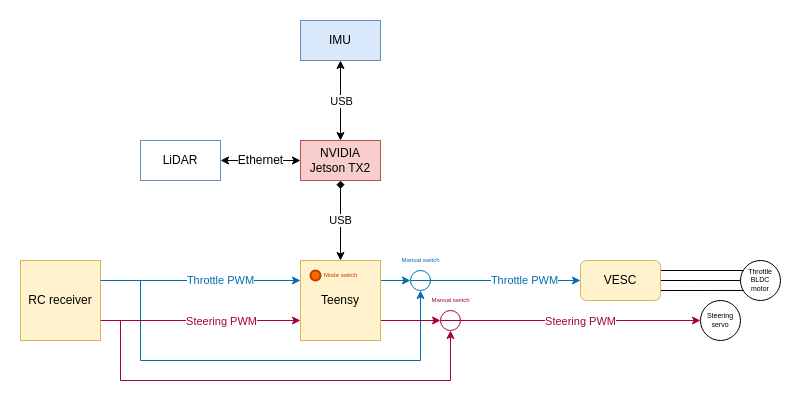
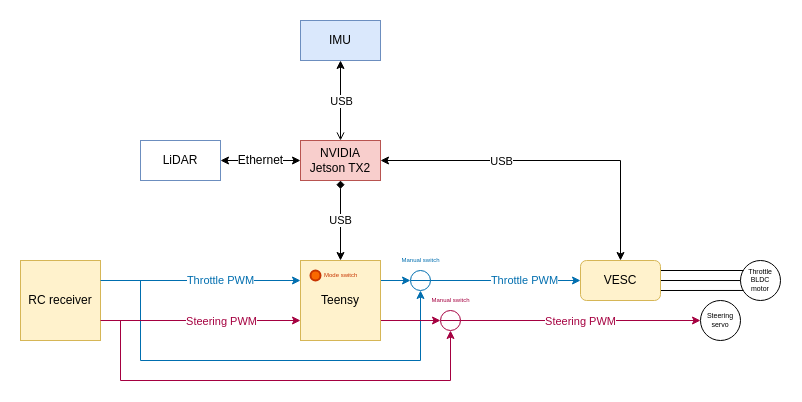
edge "IMU" -- "NVIDIA Jetson TX2": arrowhead classic -> open
edge "NVIDIA Jetson TX2" -- "VESC": added, label "USB"
